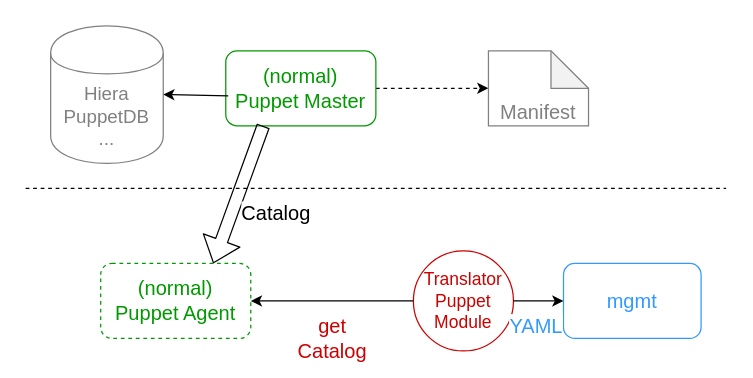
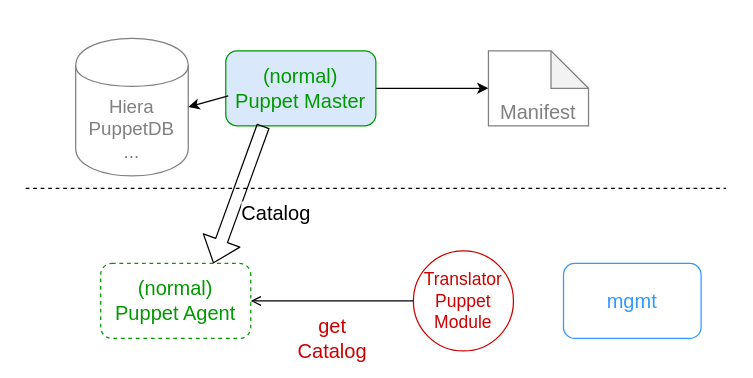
node "(normal) Puppet Master": fillcolor #ffffff -> #dae8fc
edge "(normal) Puppet Master" -> "Manifest": style dashed -> solid
node "Hiera PuppetDB ...": moved (107, 94) -> (132, 107)
edge "Translator Puppet Module" -> "(normal) Puppet Agent": arrowhead classic -> open
edge "Translator Puppet Module" -> "mgmt": removed, label "YAML"
